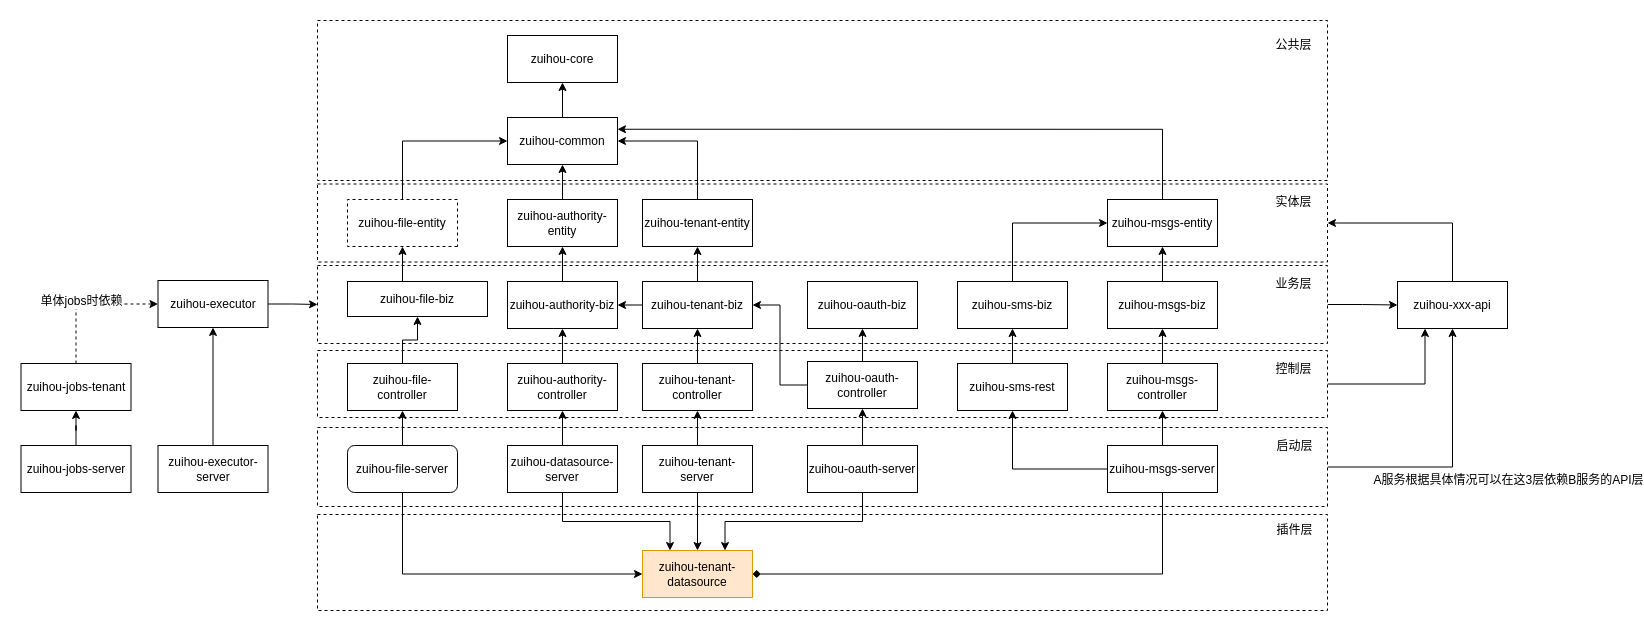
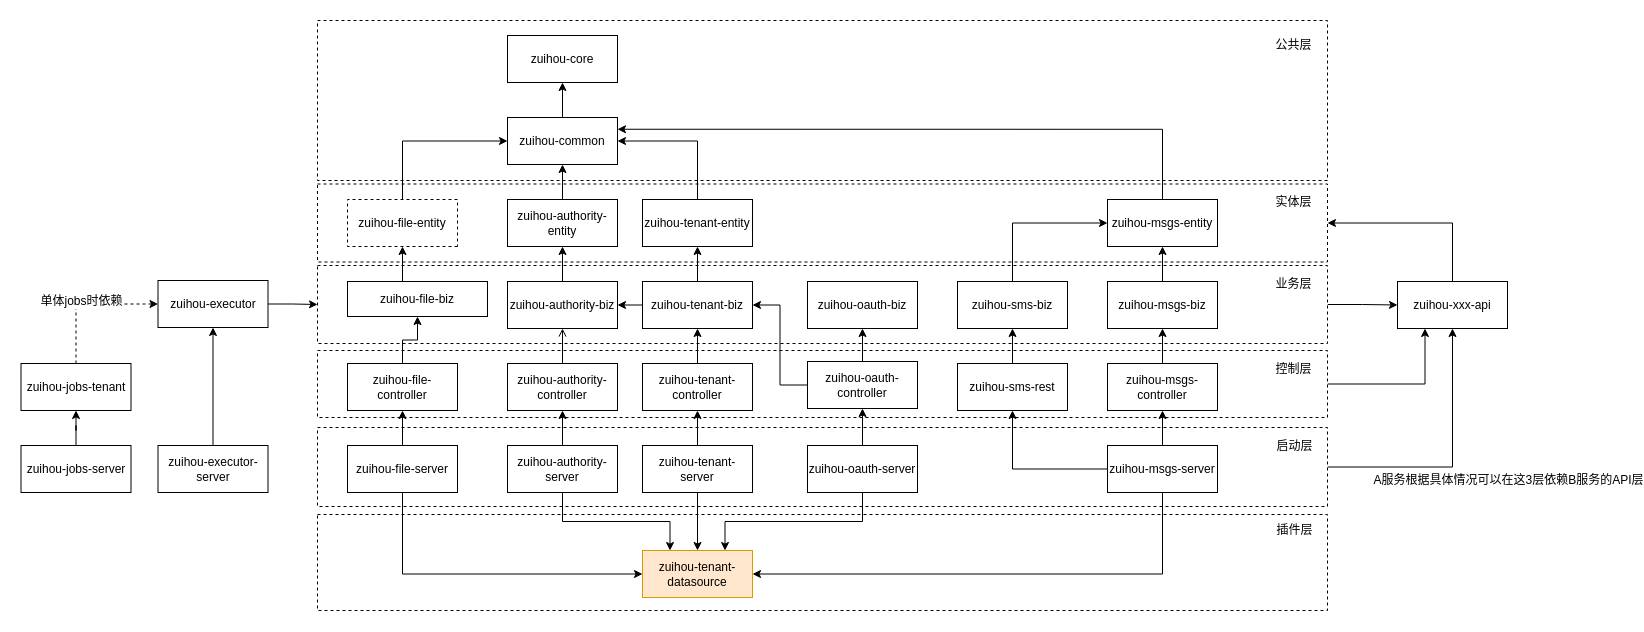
edge "zuihou-authority-controller" -> "zuihou-authority-biz": arrowhead classic -> open
node "zuihou-file-server": shape rounded rectangle -> rectangle
node "zuihou-datasource-server": label "zuihou-datasource-server" -> "zuihou-authority-server"
edge "zuihou-msgs-server" -> "zuihou-tenant-datasource": arrowhead diamond -> classic
